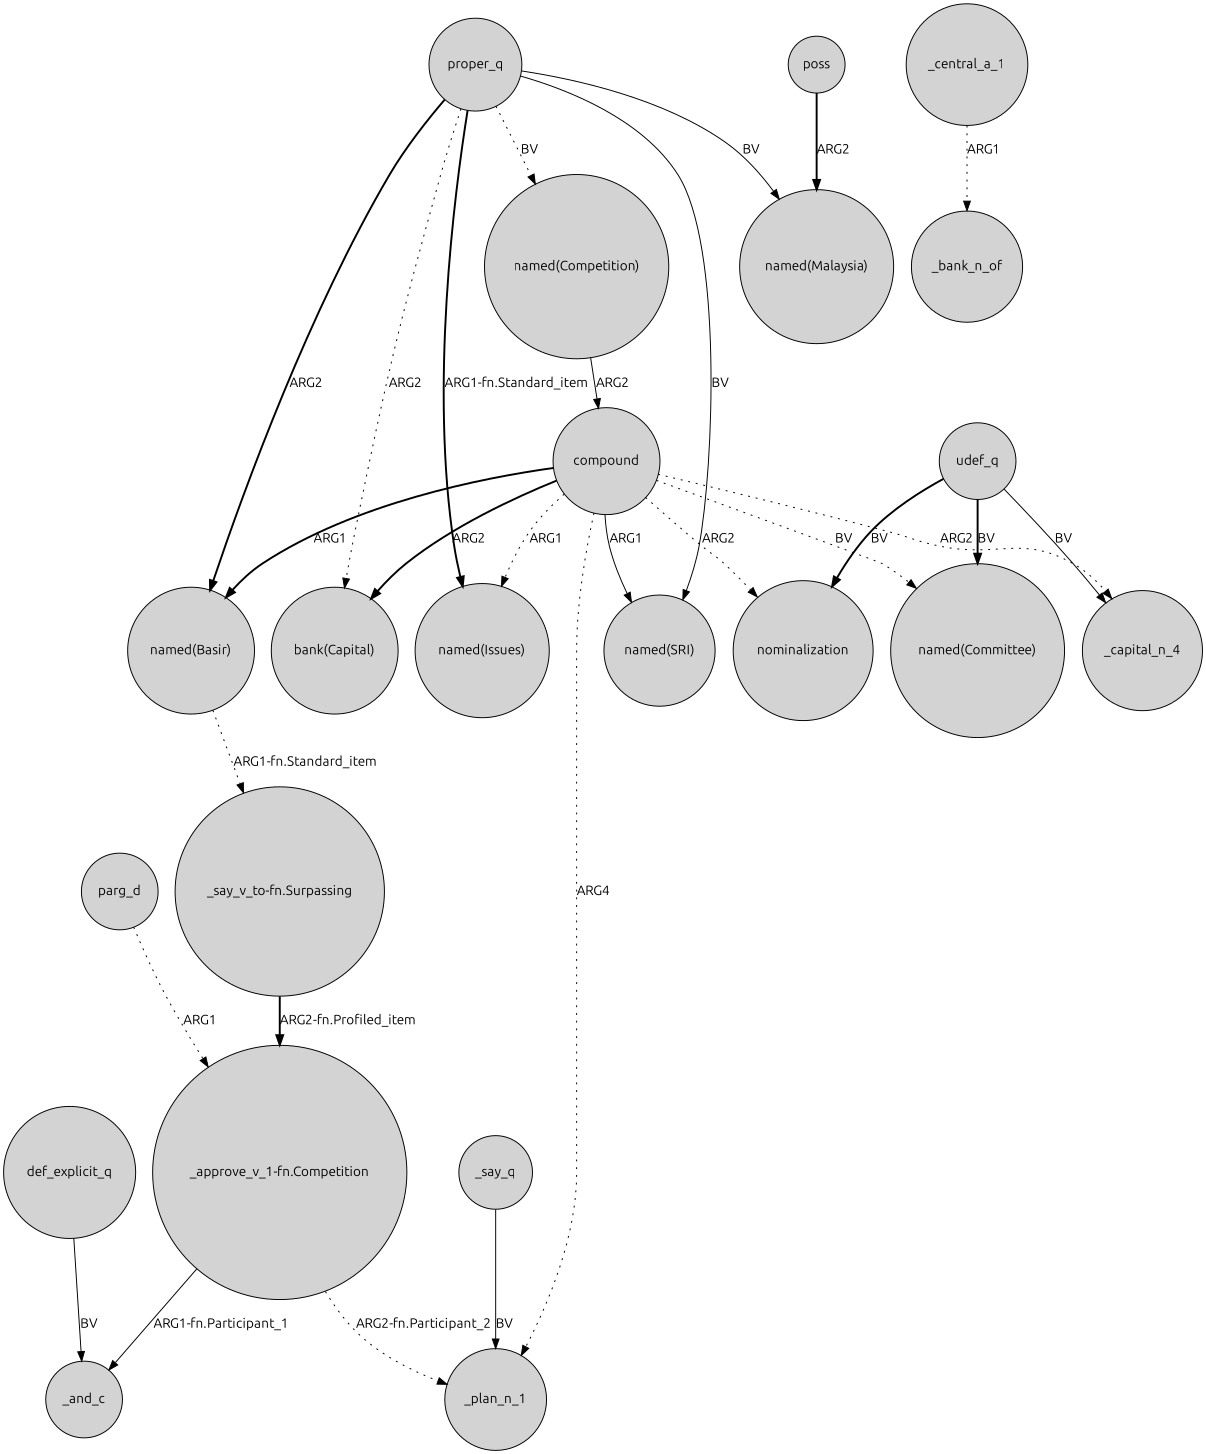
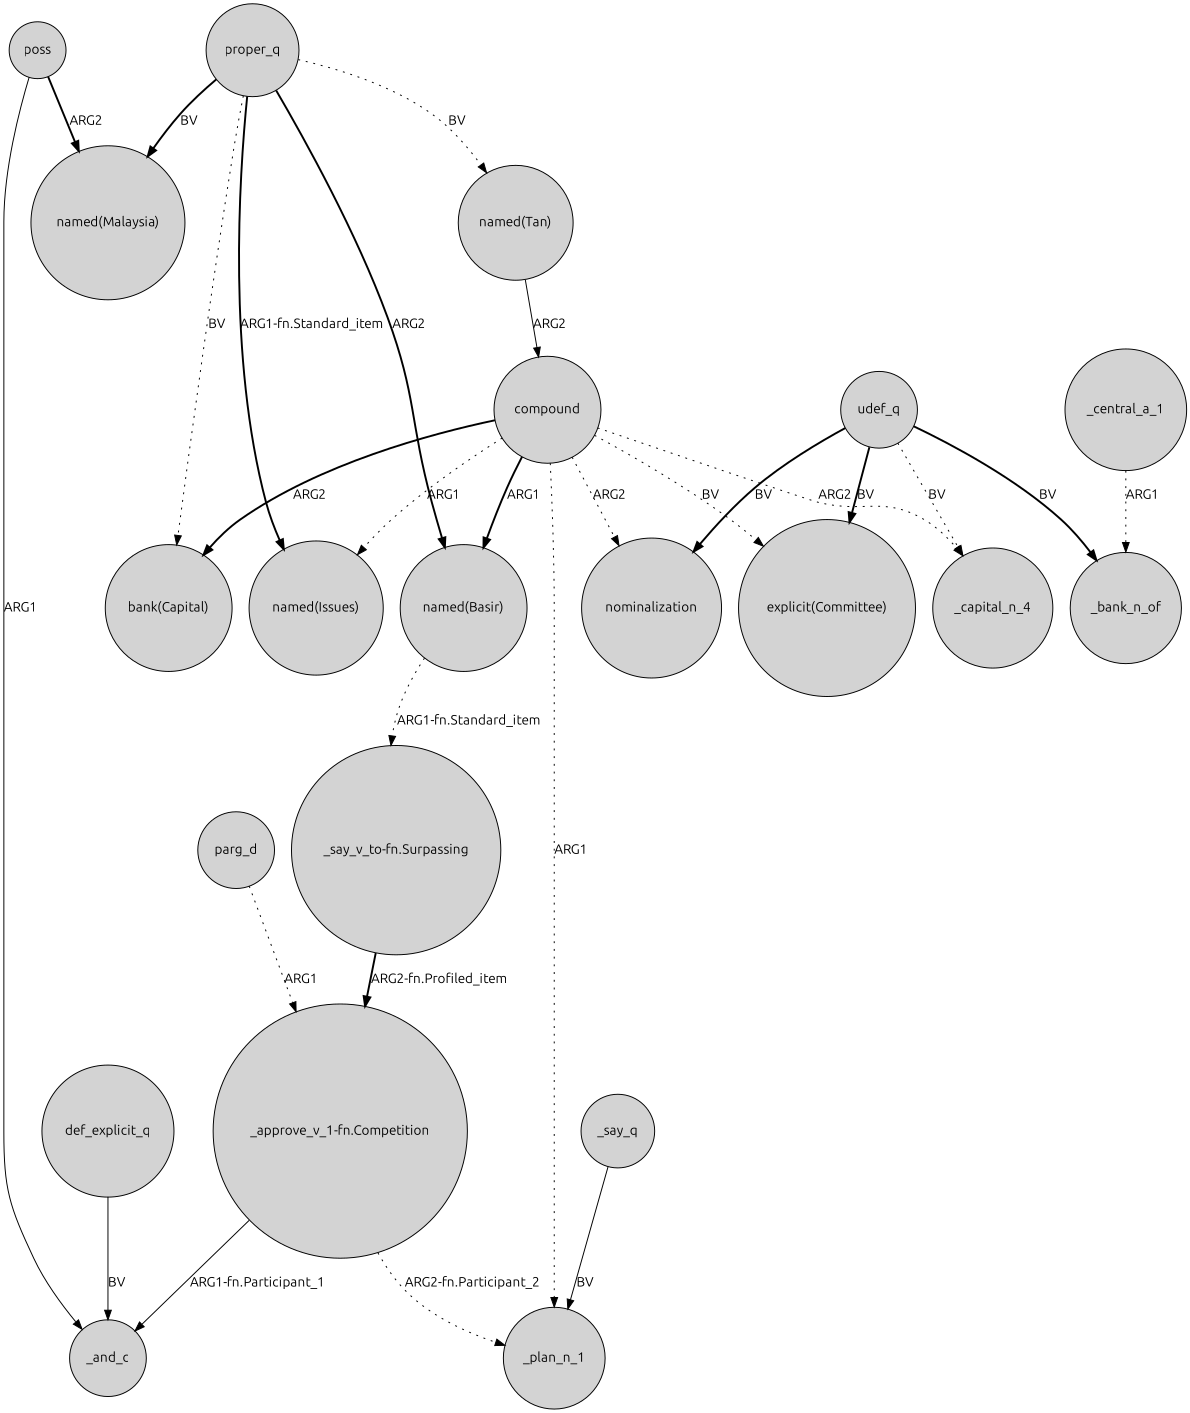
edge "proper_q" -> "named(Malaysia)": style solid -> bold
node "named(Competition)": label "named(Competition)" -> "named(Tan)"
edge "proper_q" -> "bank(Capital)": label "ARG2" -> "BV"
edge "udef_q" -> "_bank_n_of": added, label "BV"
edge "udef_q" -> "_capital_n_4": style solid -> dotted
node "named(SRI)": removed
node "named(Committee)": label "named(Committee)" -> "explicit(Committee)"
edge "poss" -> "_and_c": added, label "ARG1"
edge "compound" -> "_plan_n_1": label "ARG4" -> "ARG1"
